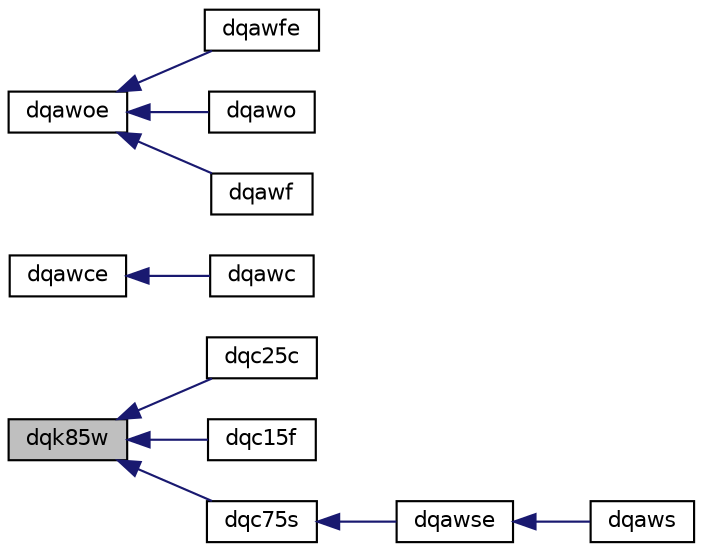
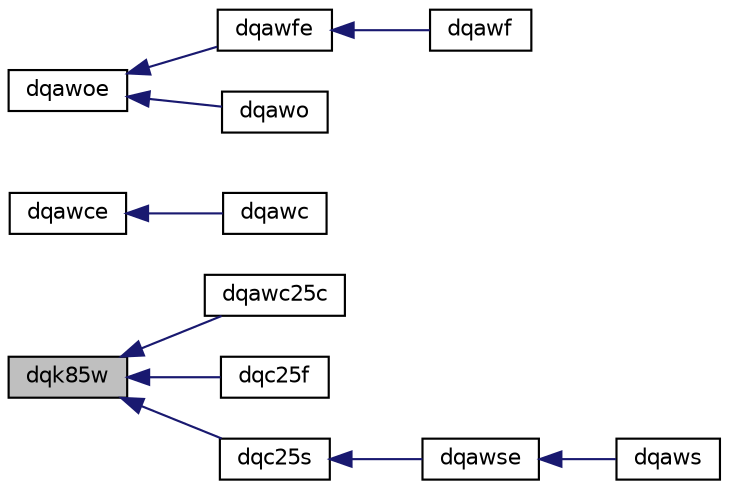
edge "dqawf" -> "dqawoe": now "dqawf" -> "dqawfe"
node "dqc25c": label "dqc25c" -> "dqawc25c"
node "dqc15f": label "dqc15f" -> "dqc25f"
node "dqc75s": label "dqc75s" -> "dqc25s"
